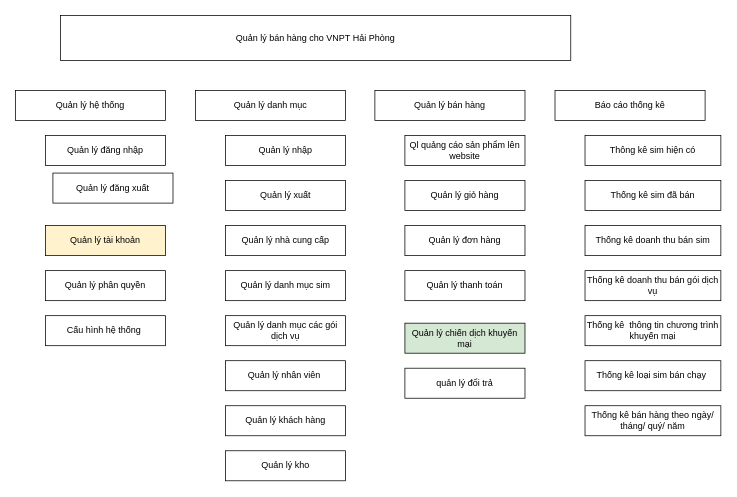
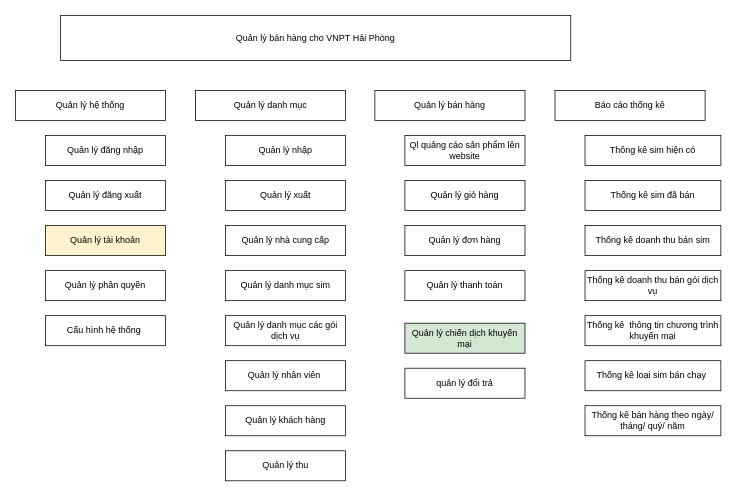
node "Quản lý đăng xuất": moved (113, 188) -> (105, 195)
node "Quản lý kho": label "Quản lý kho" -> "Quản lý thu"
